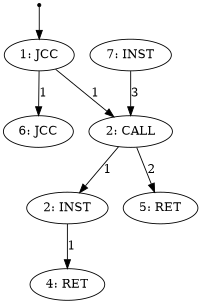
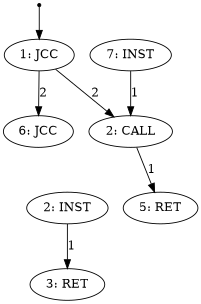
edge "1: JCC" -> "6: JCC": label "1" -> "2"
edge "1: JCC" -> "2: CALL": label "1" -> "2"
edge "7: INST" -> "2: CALL": label "3" -> "1"
edge "2: CALL" -> "2: INST": removed, label "1"
edge "2: CALL" -> "5: RET": label "2" -> "1"
node "4: RET": label "4: RET" -> "3: RET"
